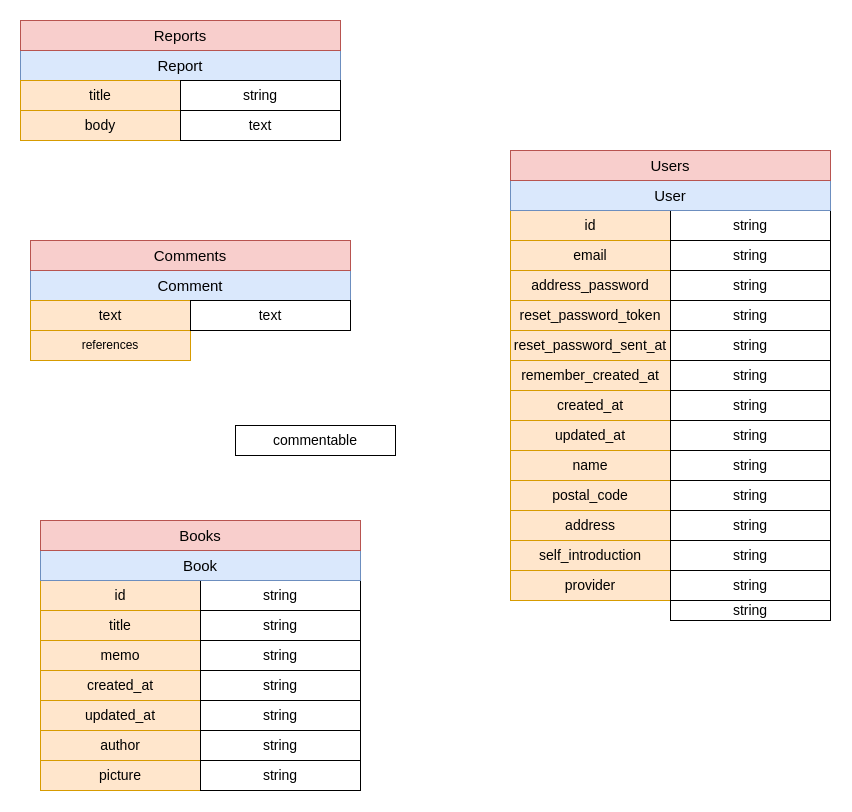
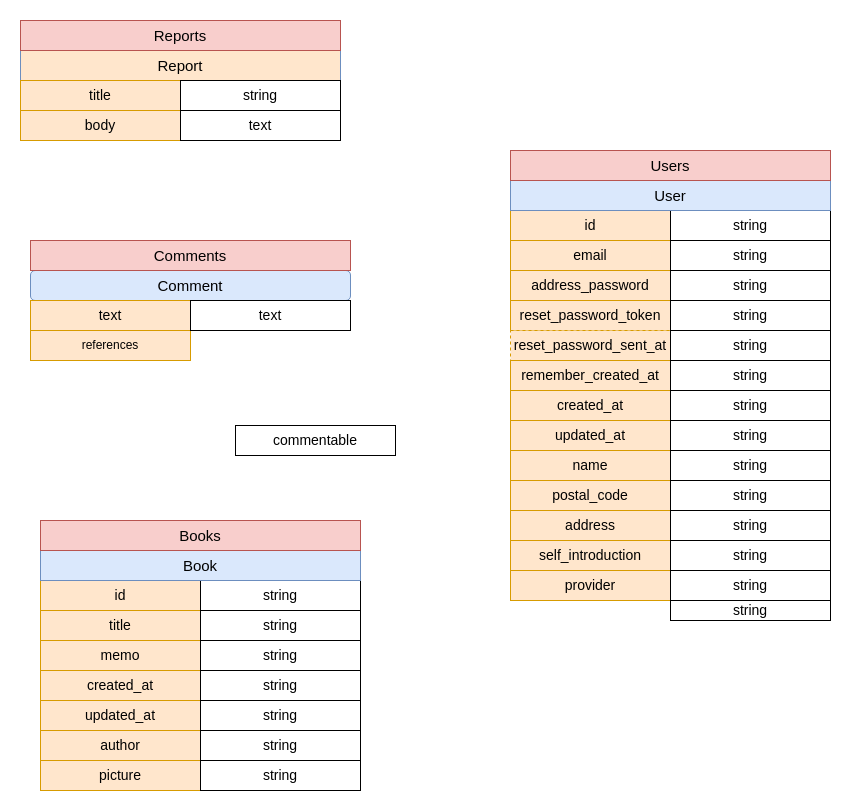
node "Report": fillcolor #dae8fc -> #ffe6cc
node "Comment": shape rectangle -> rounded rectangle
node "reset_password_sent_at": style solid -> dashed
